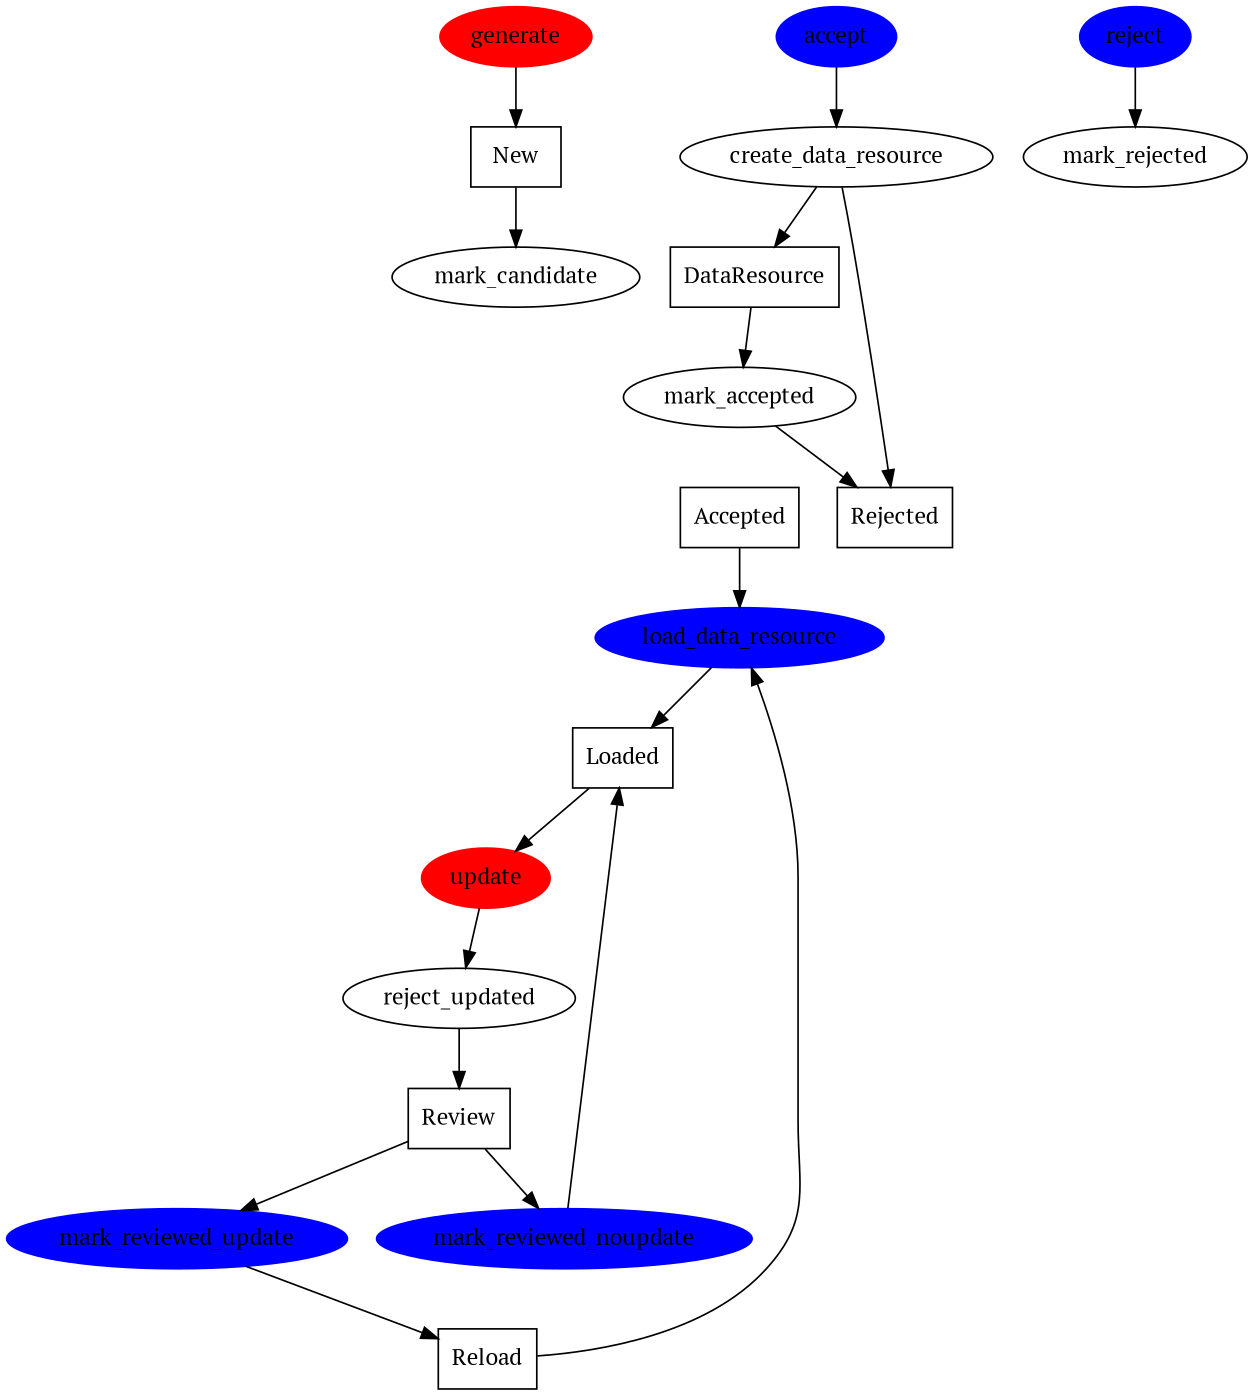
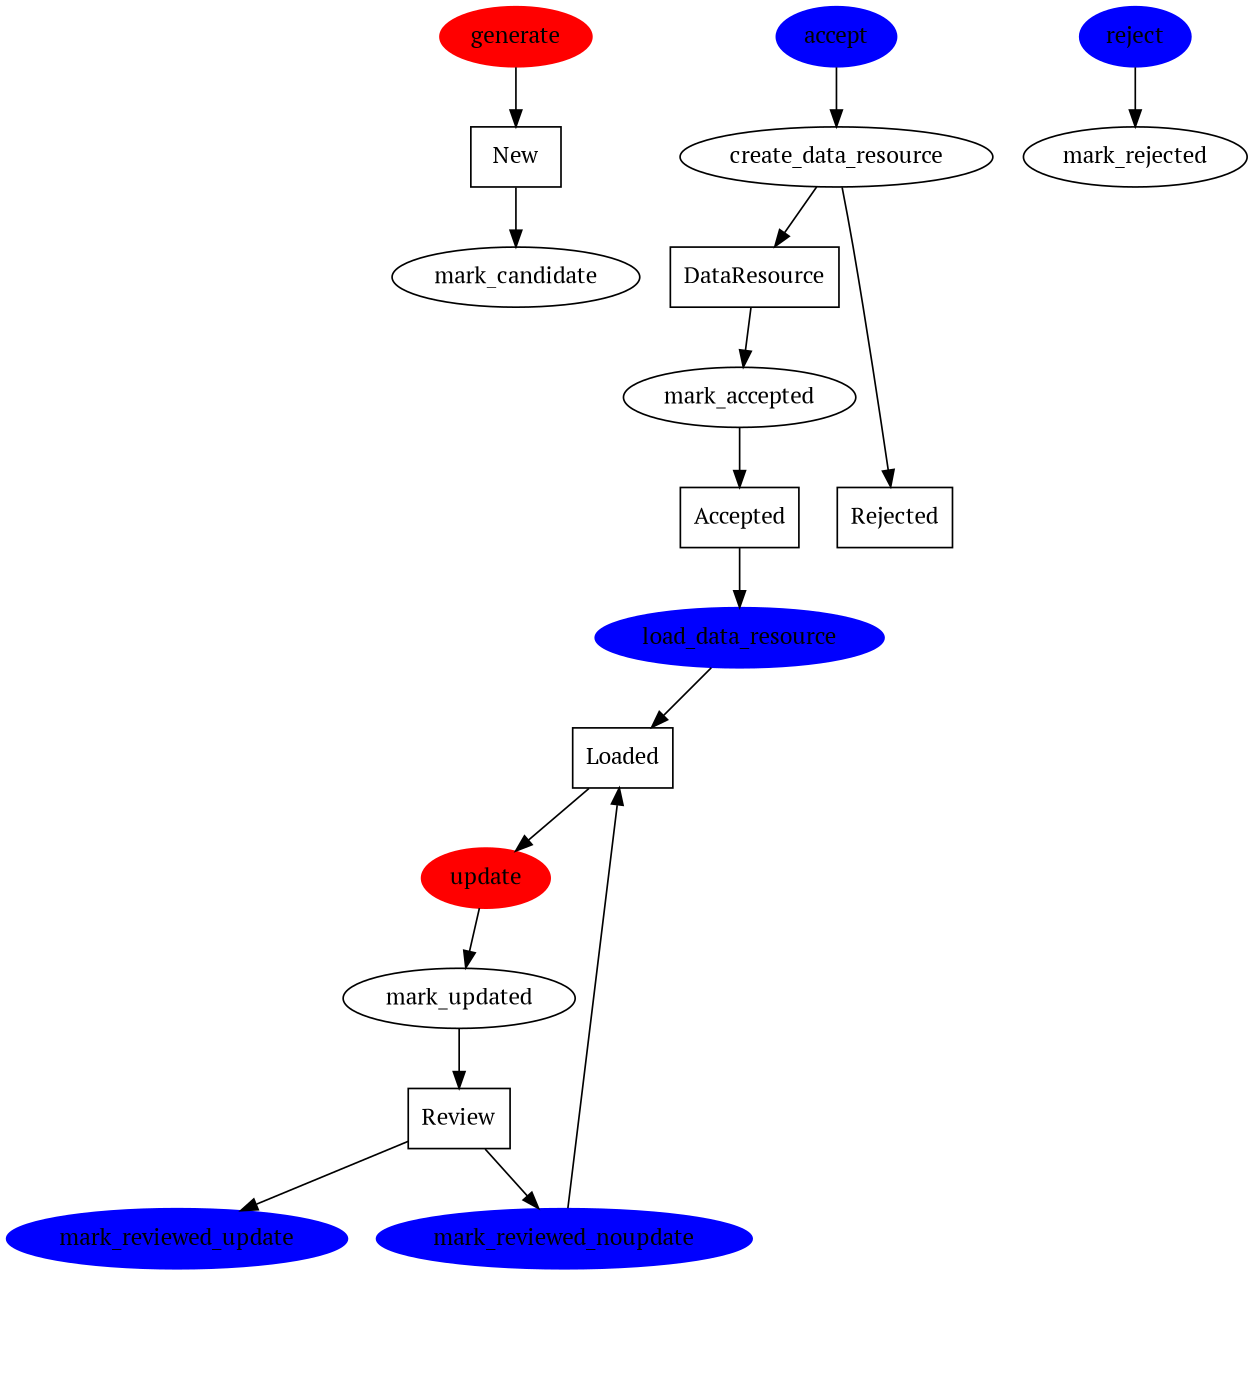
edge "mark_accepted" -> "Rejected": now "mark_accepted" -> "Accepted"
node "reject_updated": label "reject_updated" -> "mark_updated"
node "Reload": removed
